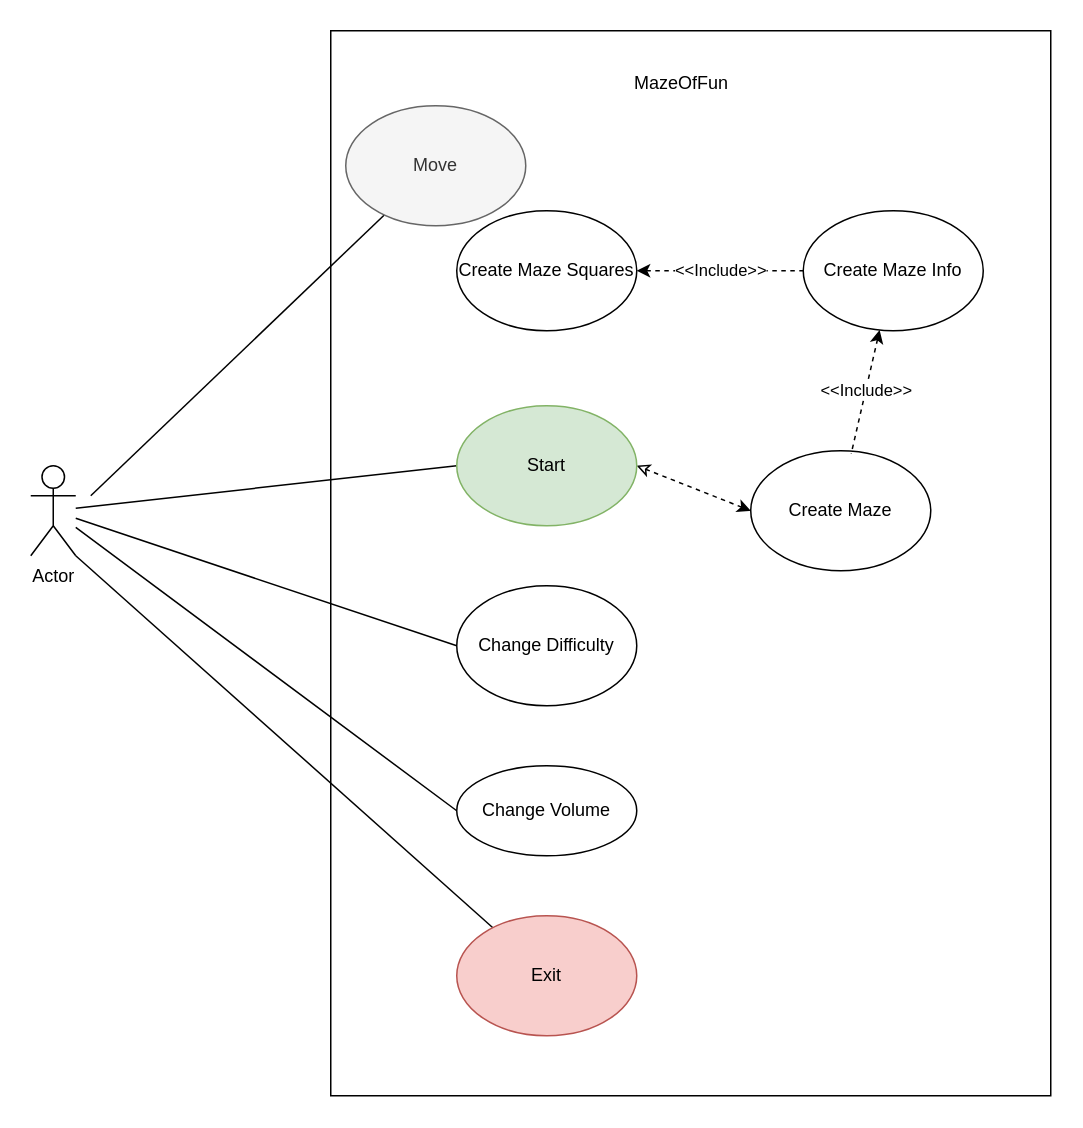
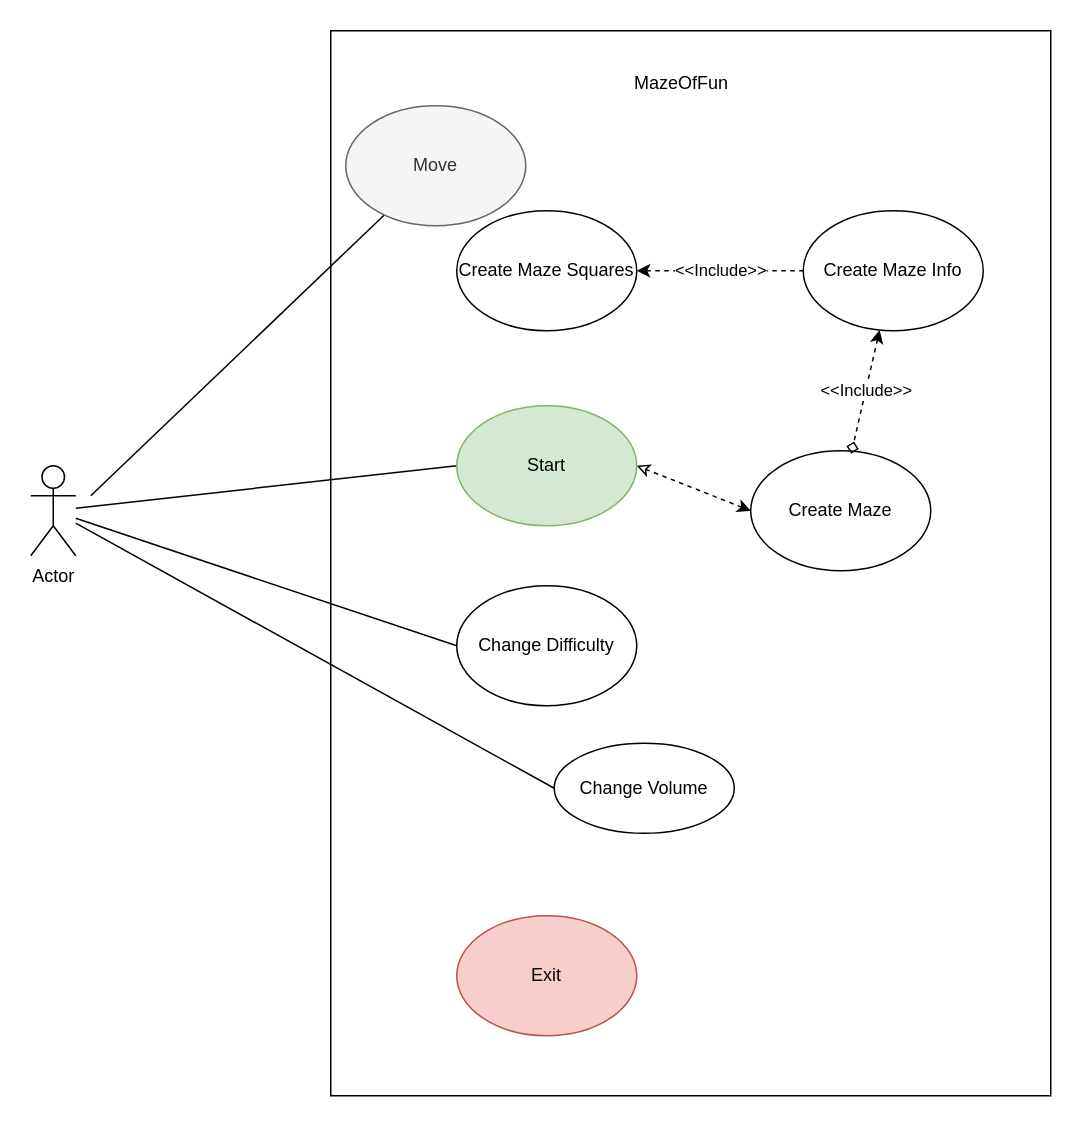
edge "Create Maze" -> "Create Maze Info": arrowhead none -> diamond
edge "Actor" -- "Exit": removed
node "Change Volume": moved (547, 811) -> (644, 788)
